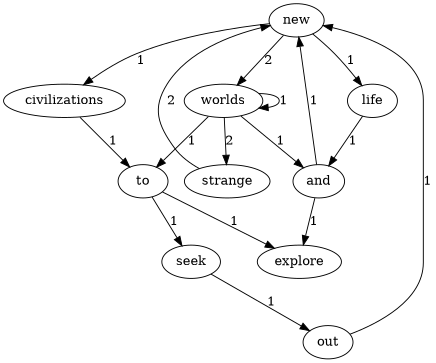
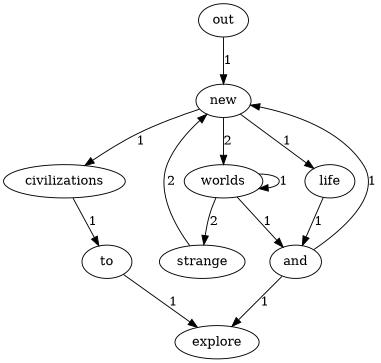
edge "worlds" -> "to": removed, label "1"
node "seek": removed
